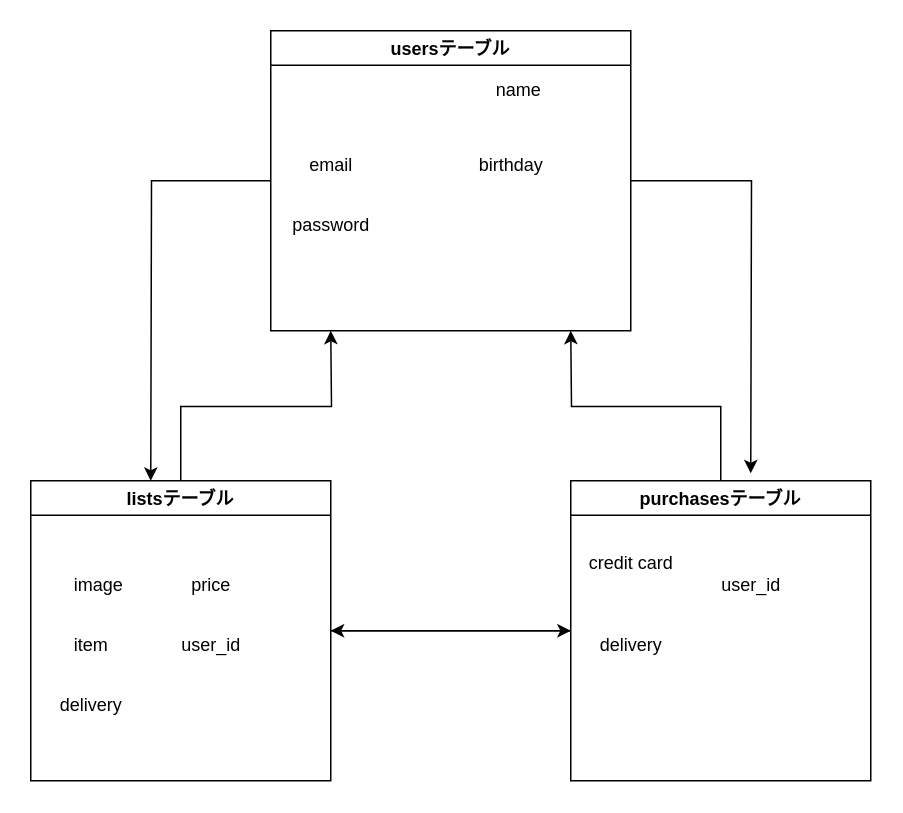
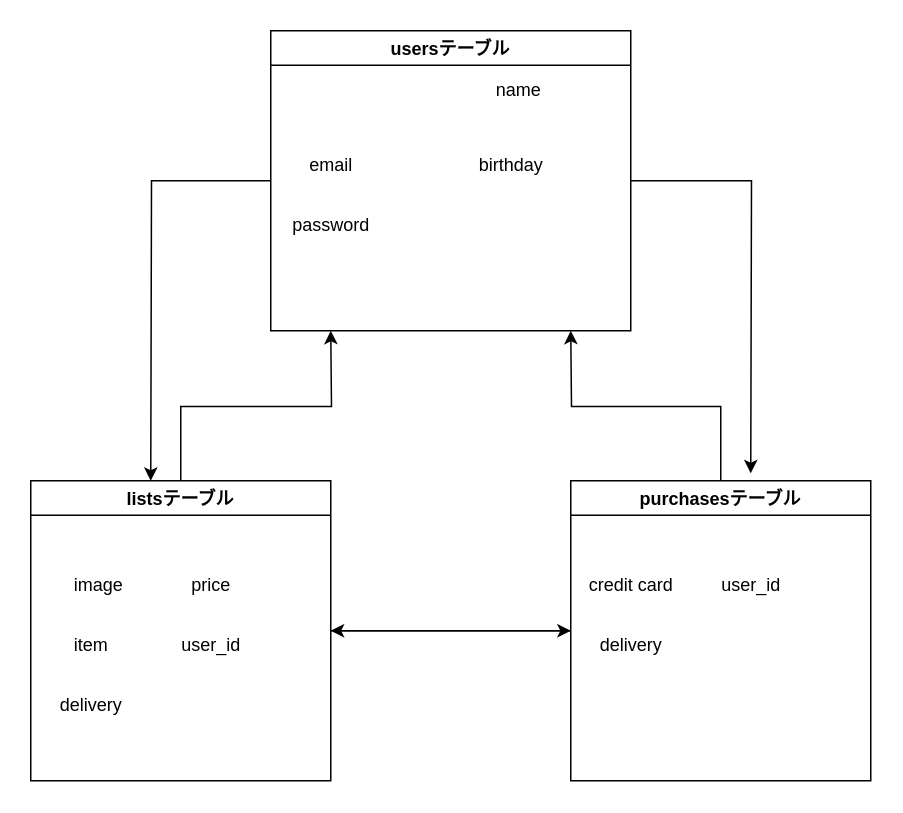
node "credit card": moved (631, 563) -> (631, 586)
